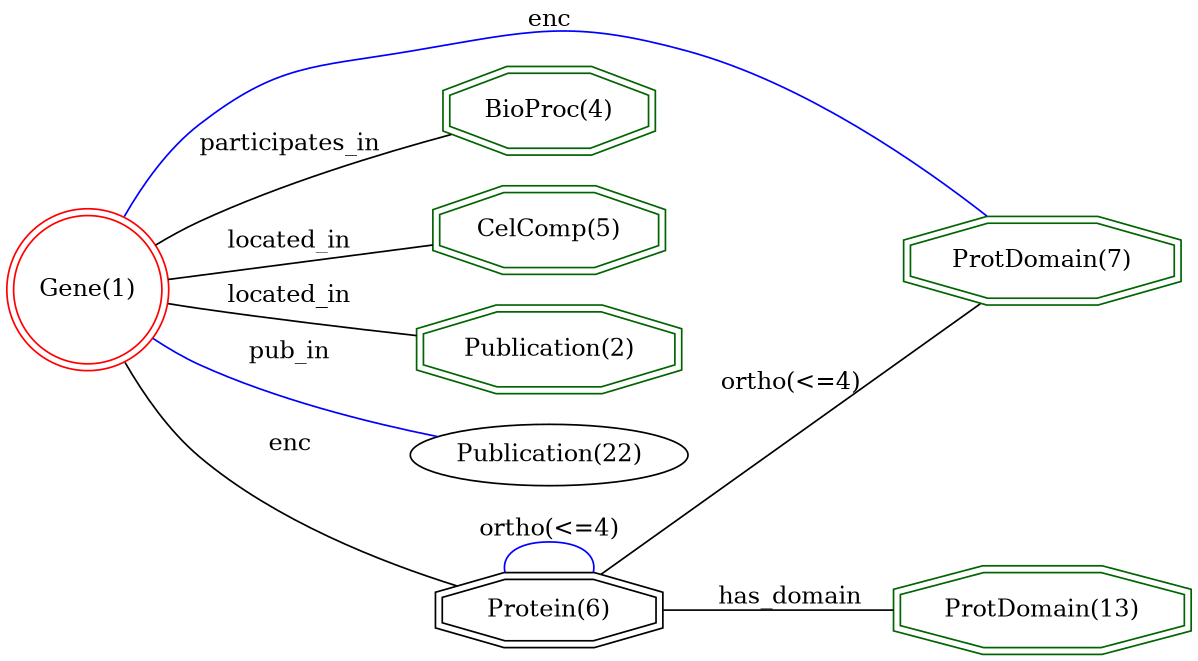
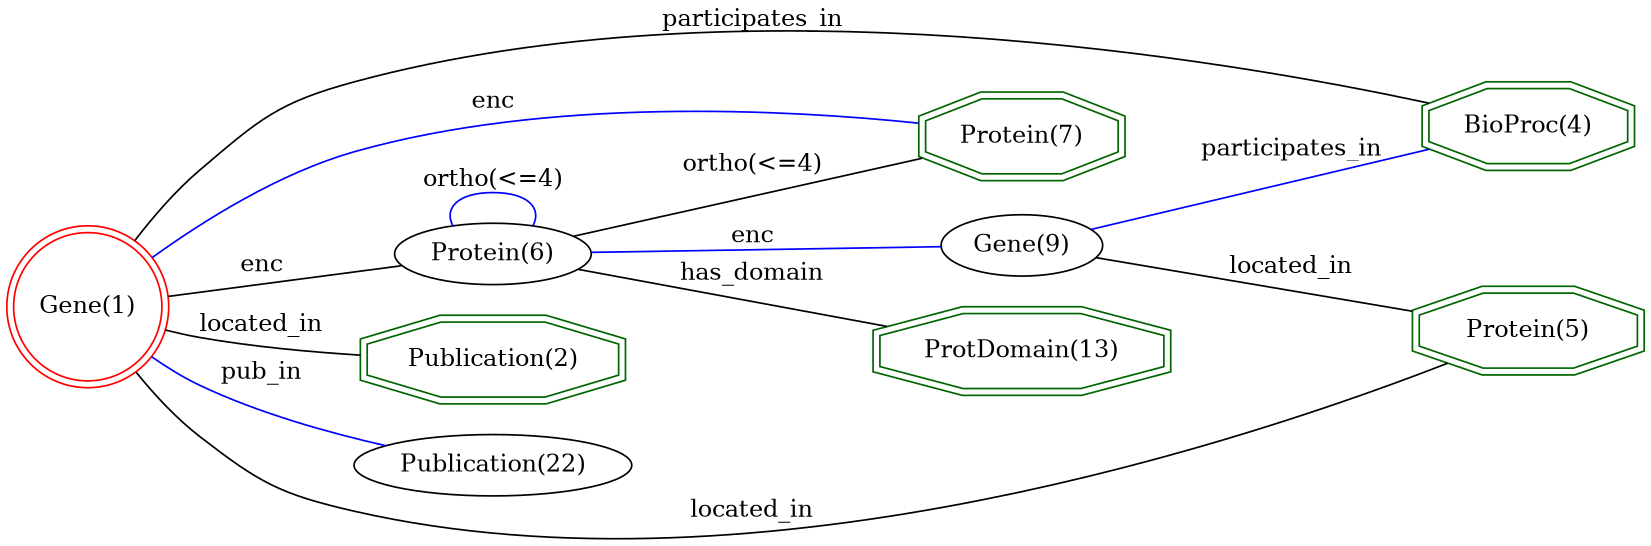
node "CelComp(5)": label "CelComp(5)" -> "Protein(5)"
node "Gene(9)": added
node "ProtDomain(7)": label "ProtDomain(7)" -> "Protein(7)"
node "Protein(6)": shape doubleoctagon -> ellipse
